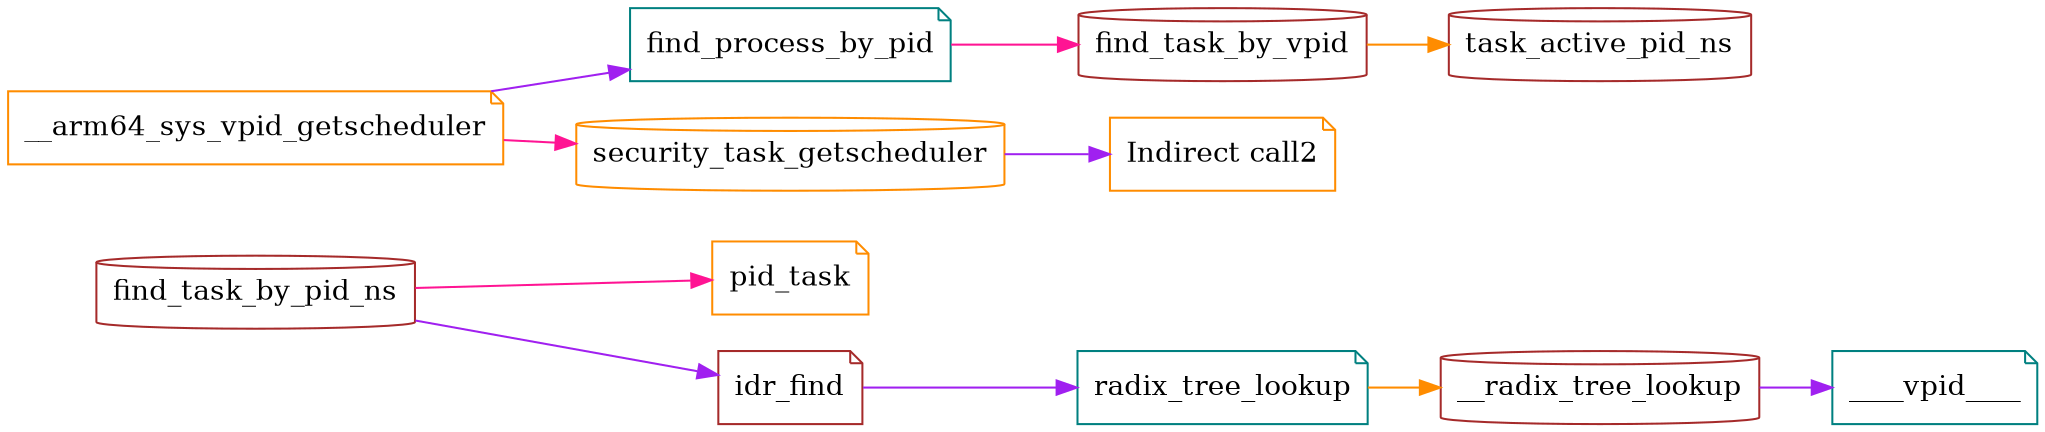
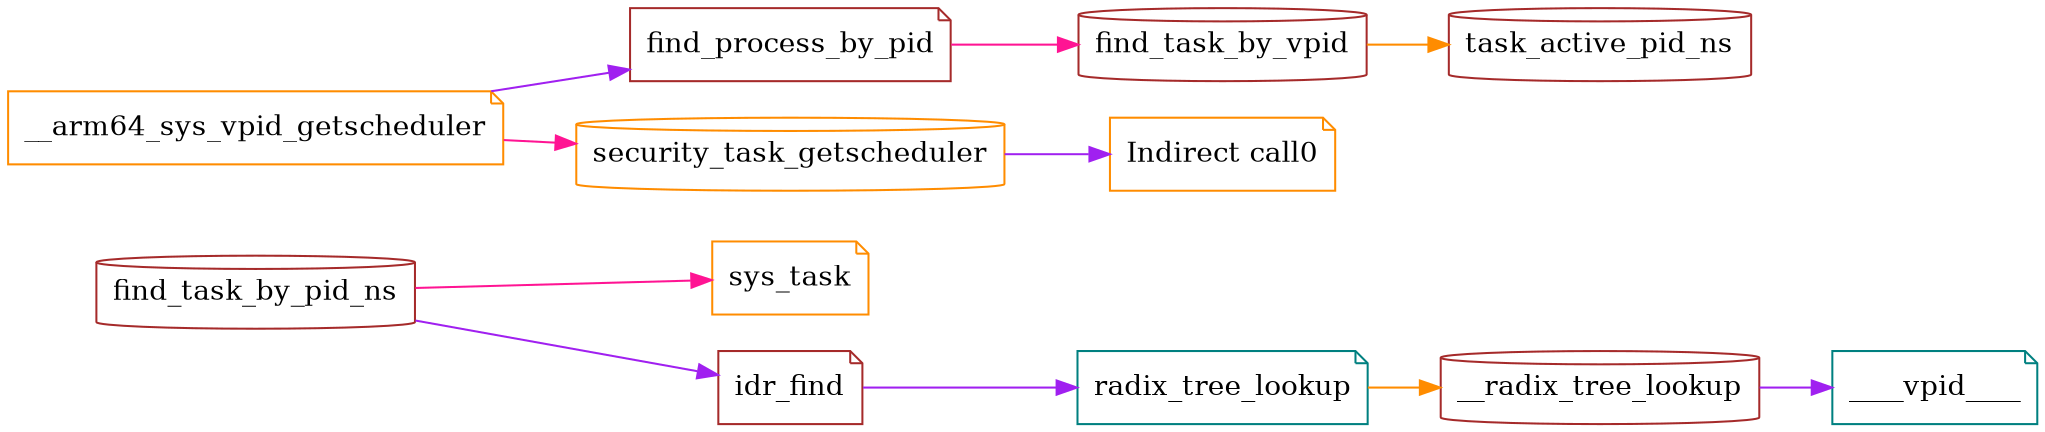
node "find_process_by_pid": color teal -> brown
node "Indirect call2": label "Indirect call2" -> "Indirect call0"
node "pid_task": label "pid_task" -> "sys_task"
